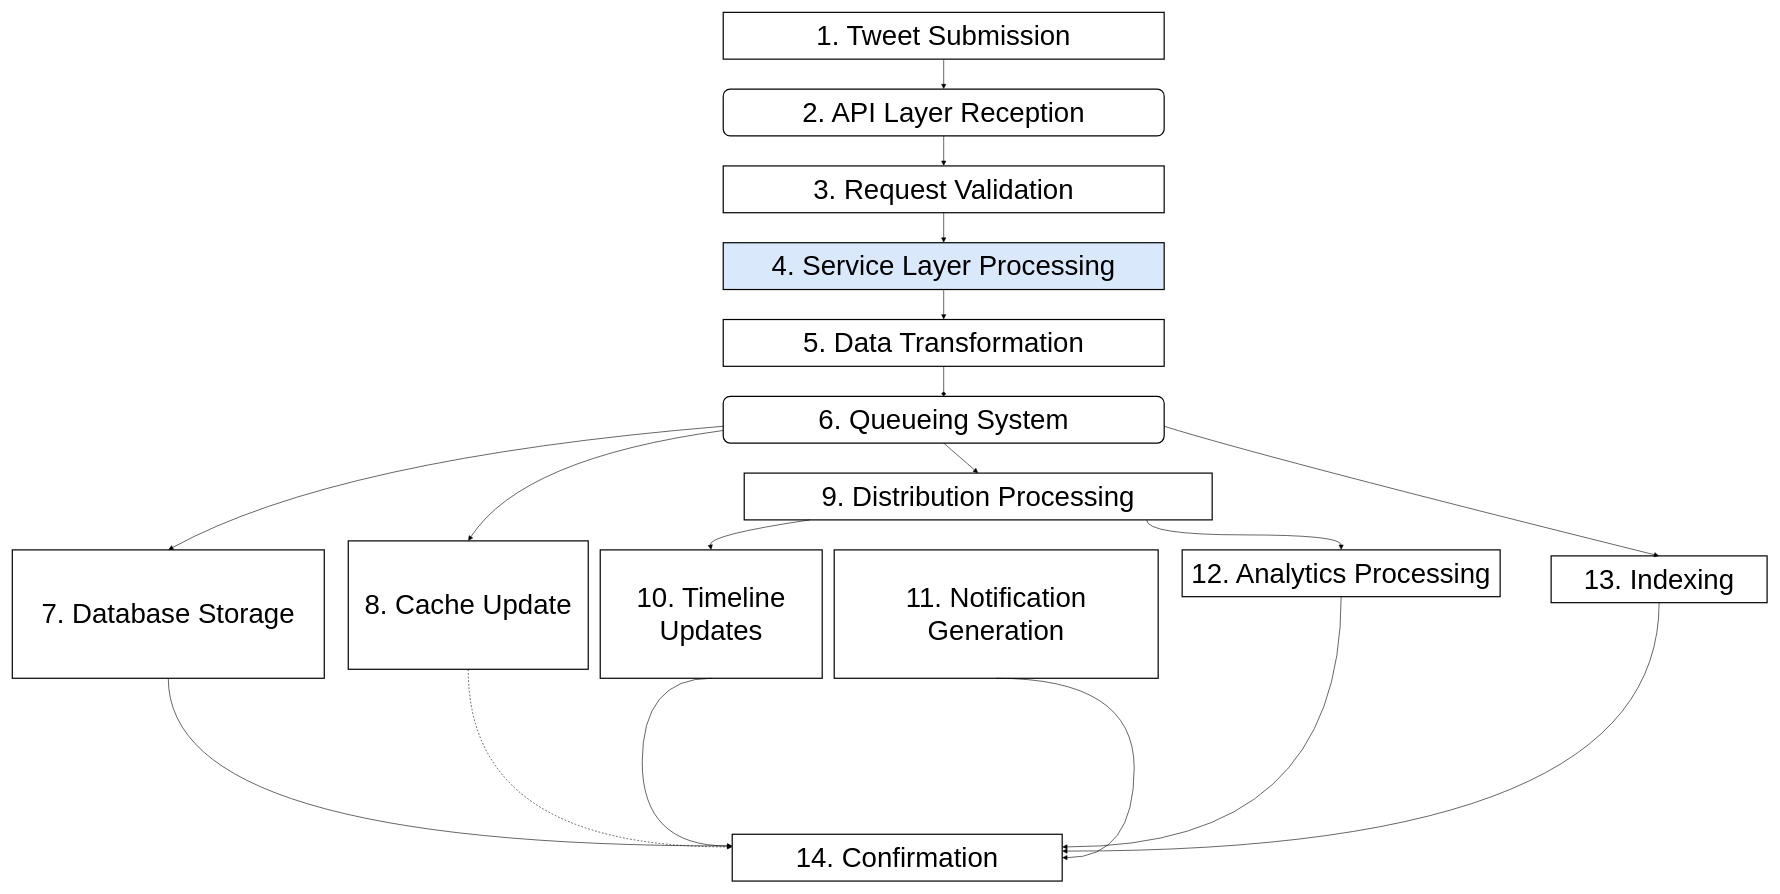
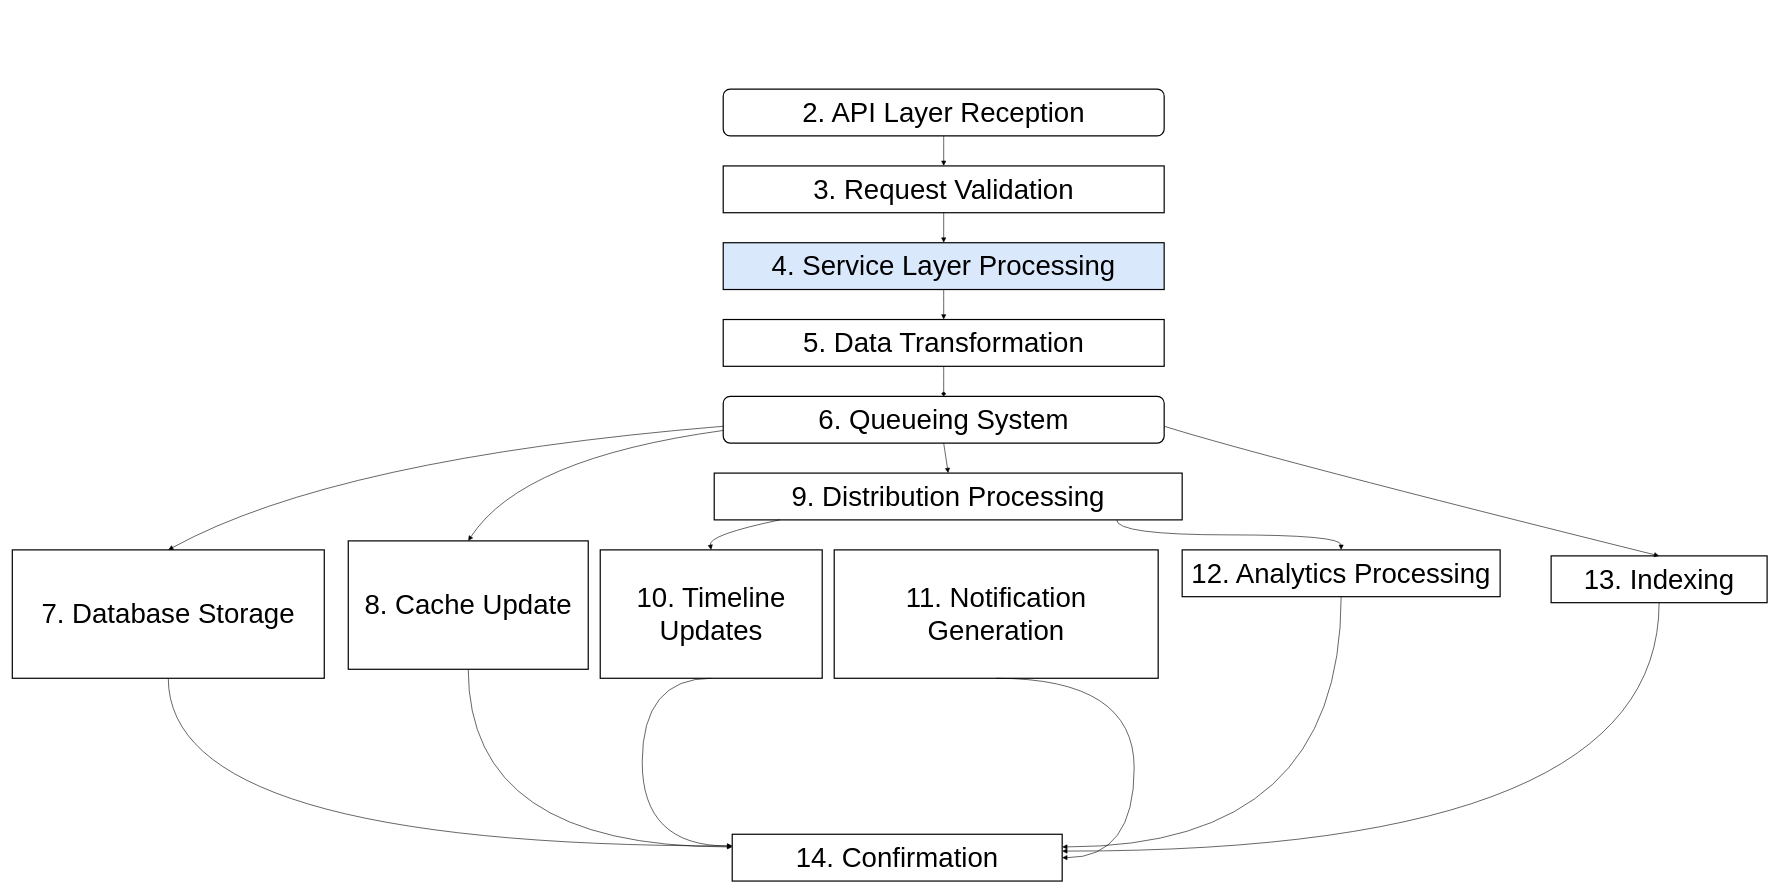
node "1. Tweet Submission": removed
edge "1. Tweet Submission" -> "2. API Layer Reception": removed
node "9. Distribution Processing": moved (978, 497) -> (948, 497)
edge "8. Cache Update" -> "14. Confirmation": style dashed -> solid
